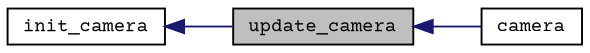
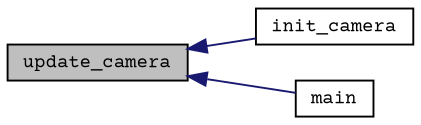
edge "update_camera" -> "init_camera": reversed
node "camera": label "camera" -> "main"
